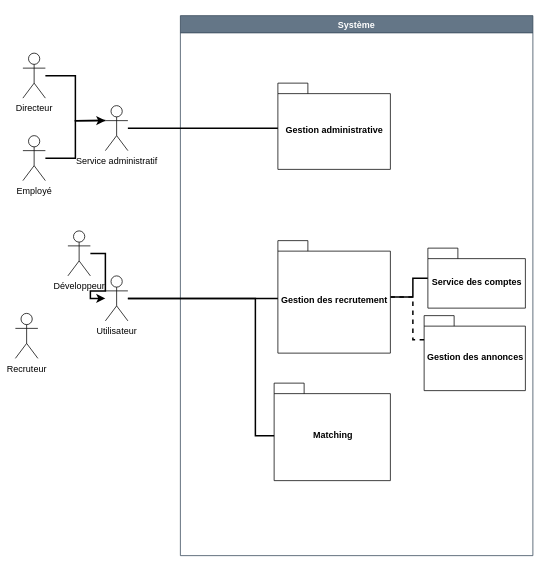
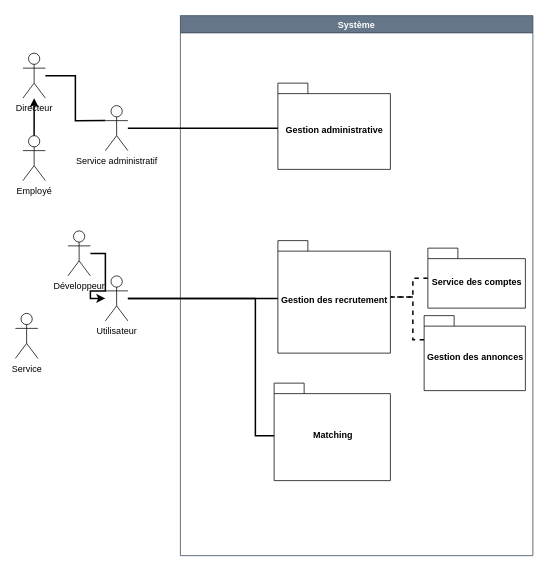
edge "Employé" -> "Service administratif": now "Employé" -> "Directeur"
edge "Service des comptes" -- "Gestion des recrutement": style solid -> dashed
node "Recruteur": label "Recruteur" -> "Service"
